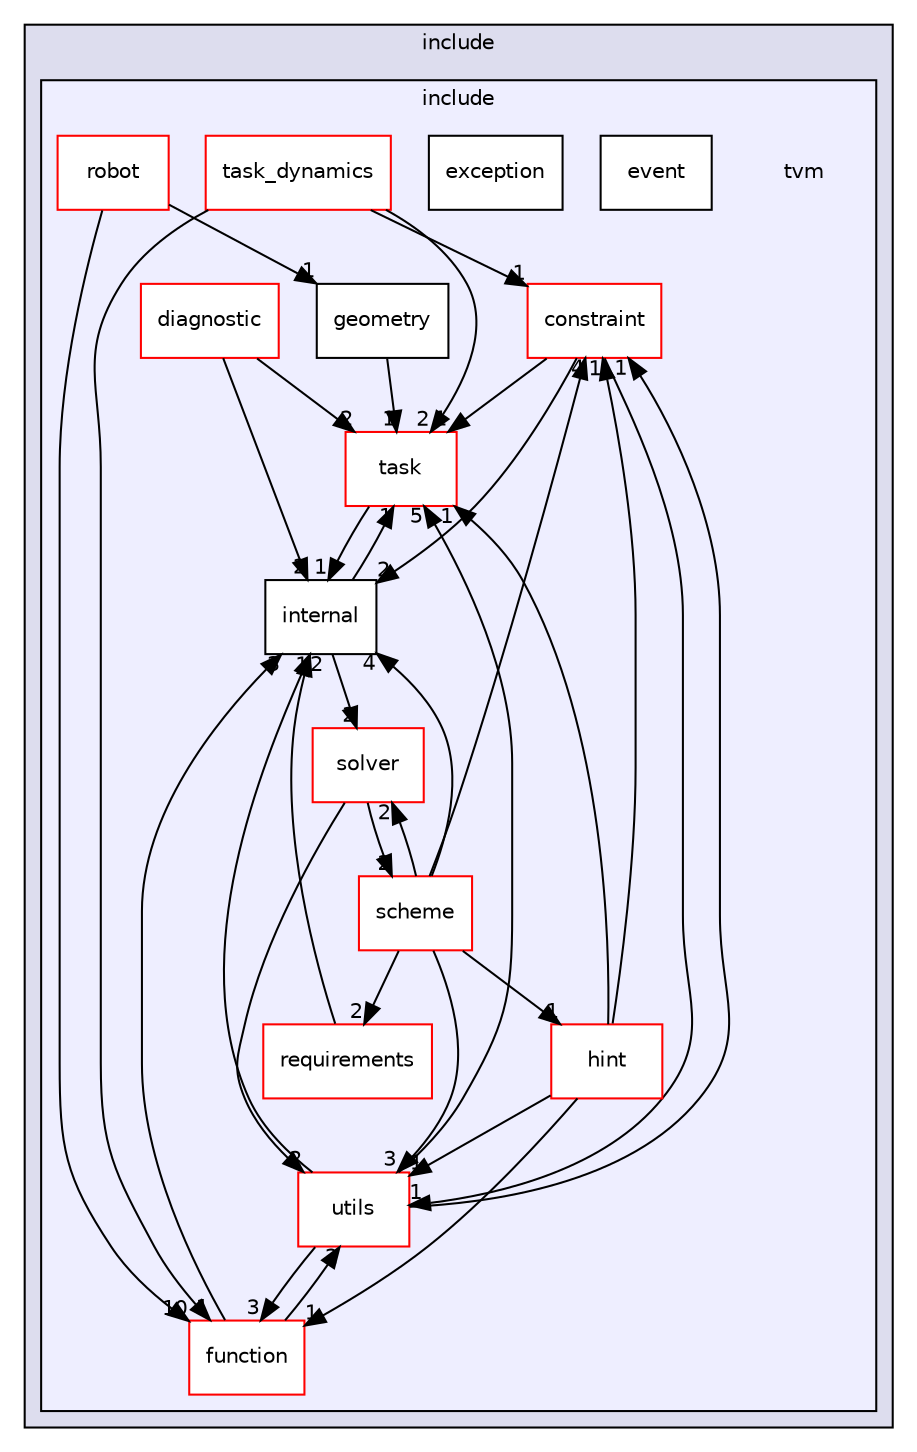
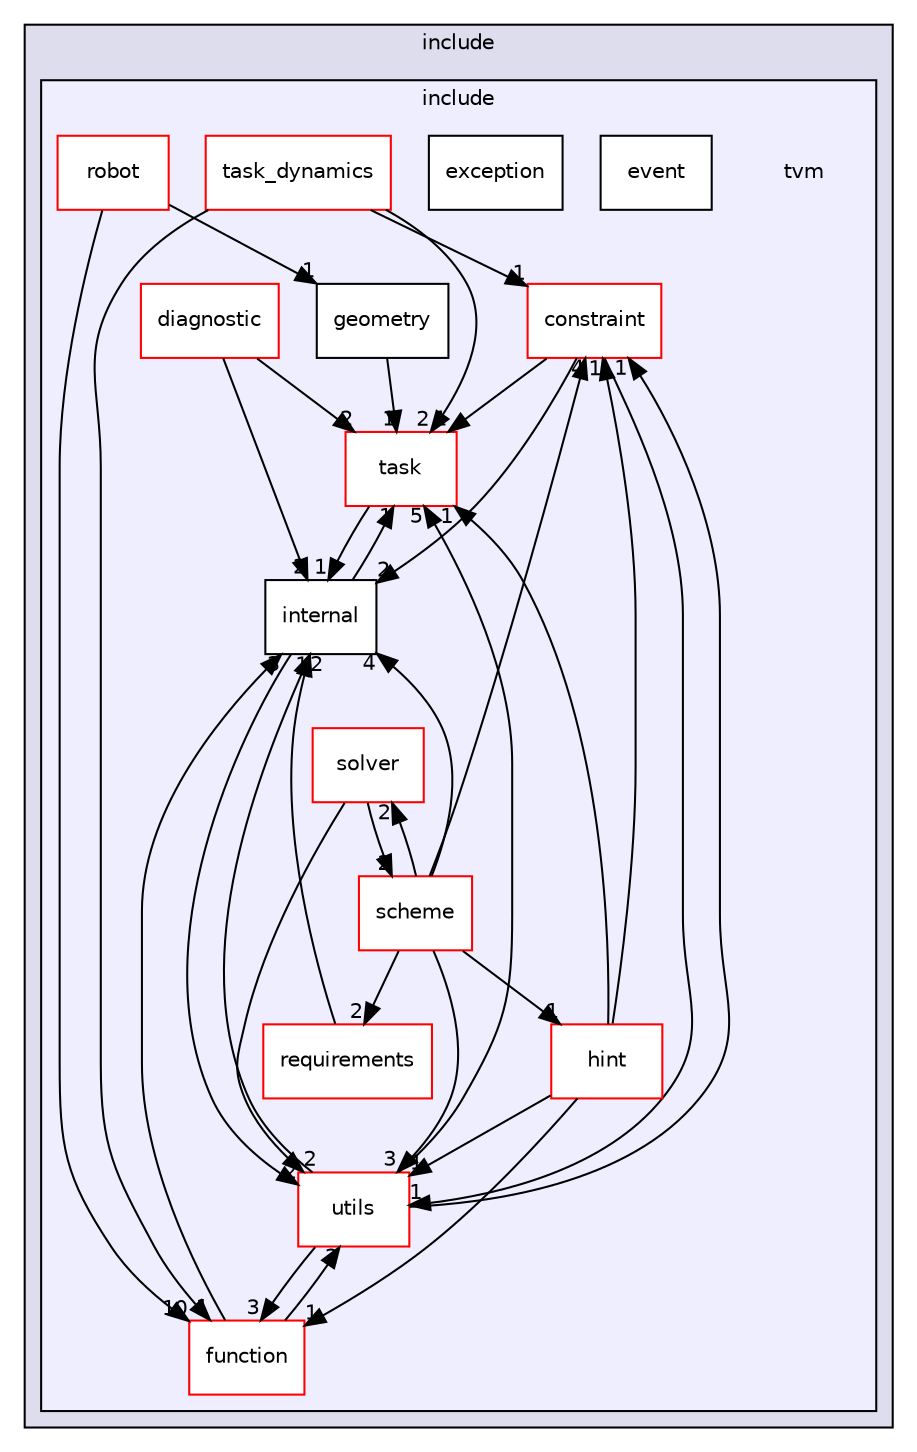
edge "internal" -> "solver": now "internal" -> "utils"
